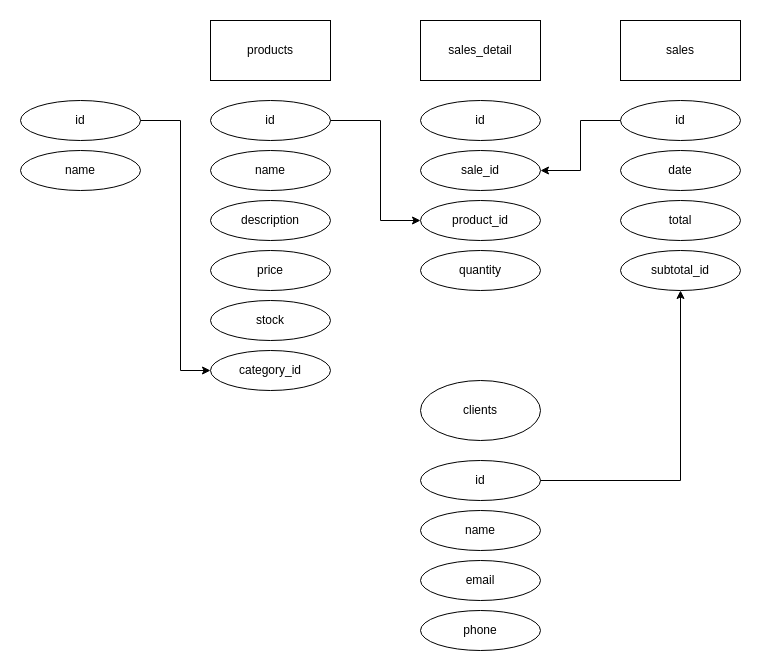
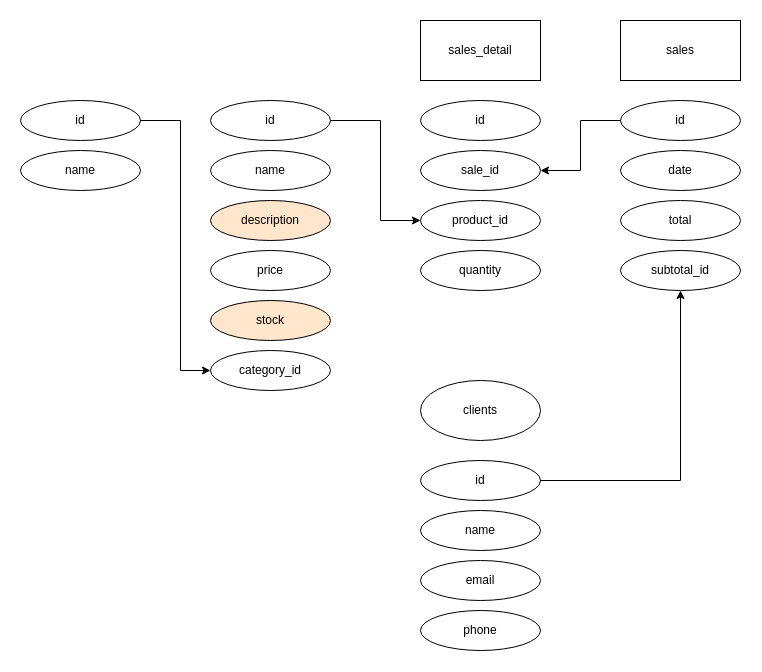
node "products": removed
node "description": fillcolor #ffffff -> #ffe6cc
node "stock": fillcolor #ffffff -> #ffe6cc
